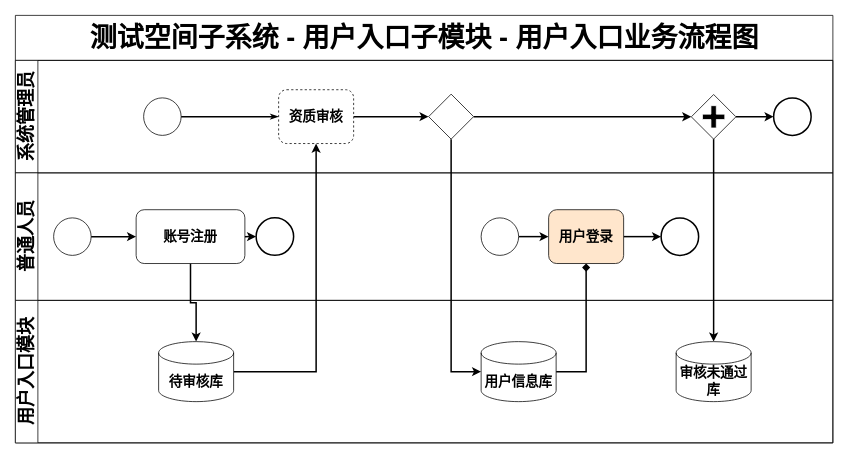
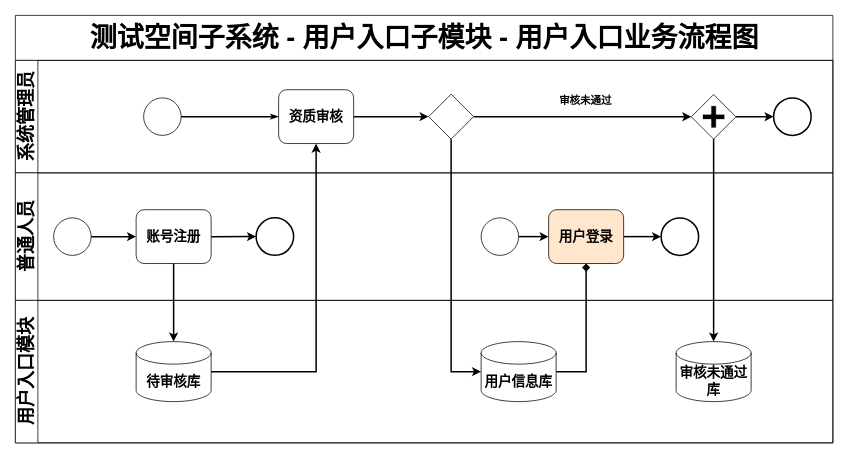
node "审核未通过": added
node "资质审核": style dashed -> solid
node "账号注册": size 109x54 -> 75x54
node "待审核库": moved (196, 372) -> (174, 372)
